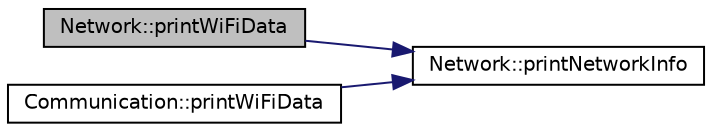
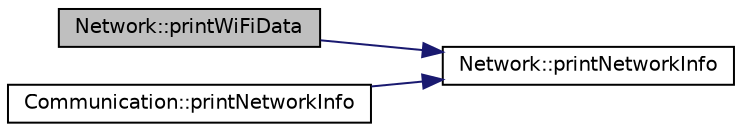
node "Communication::printWiFiData": label "Communication::printWiFiData" -> "Communication::printNetworkInfo"
